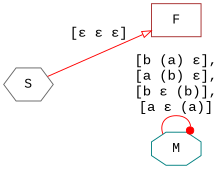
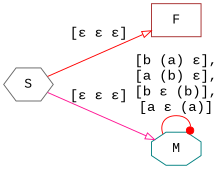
edge "S" -> "M": added, label "[ε ε ε]"
